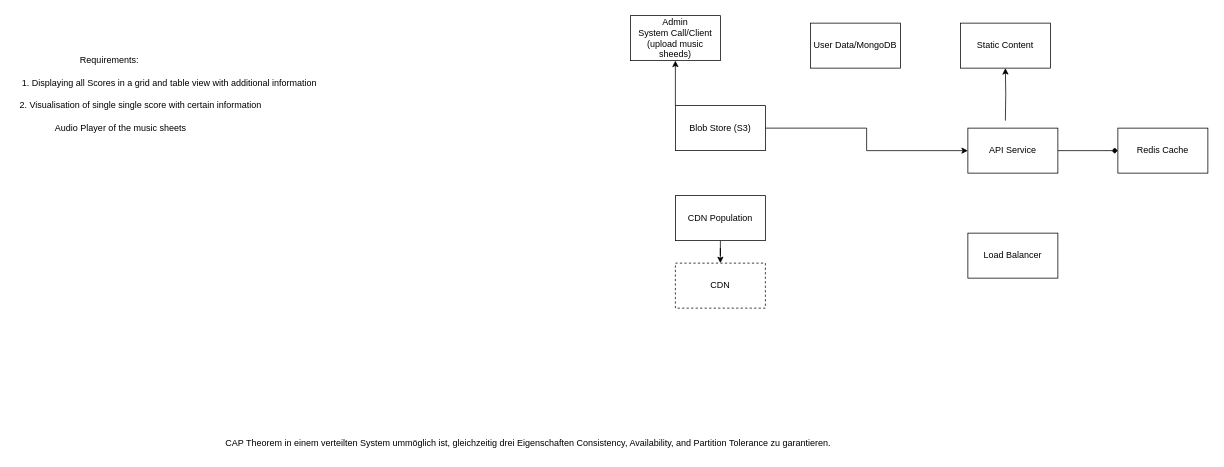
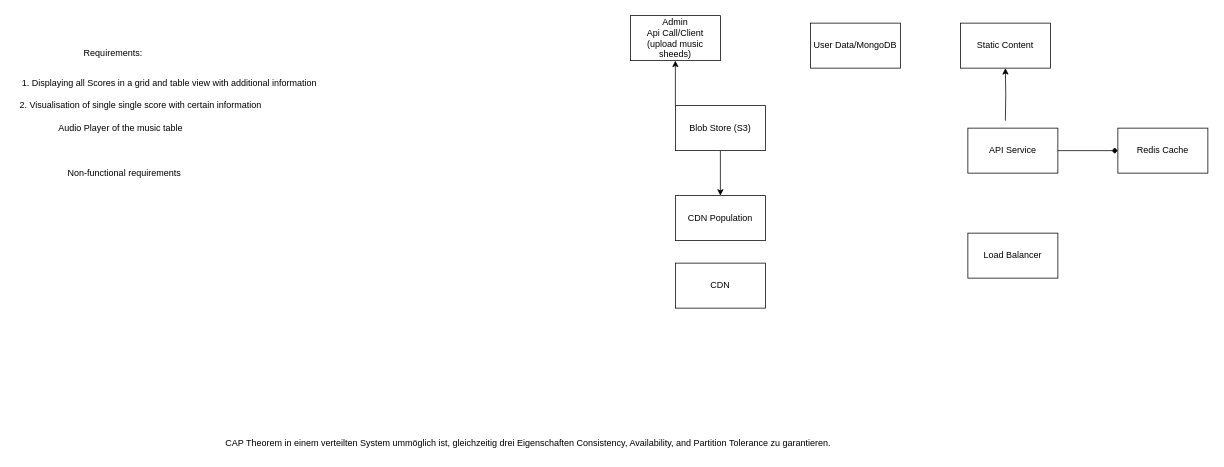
node "Admin System Call/Client (upload music sheeds)": label "Admin System Call/Client (upload music sheeds)" -> "Admin Api Call/Client (upload music sheeds)"
node "Requirements:": moved (109, 60) -> (113, 53)
node "Audio Player of the music sheets": label "Audio Player of the music sheets" -> "Audio Player of the music table"
edge "Blob Store (S3)" -> "API Service": now "Blob Store (S3)" -> "CDN Population"
node "Non-functional requirements": added
edge "CDN Population" -> "CDN": removed
node "CDN": style dashed -> solid
